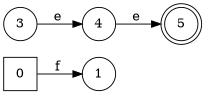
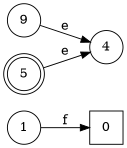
node "3": label "3" -> "9"
edge "4" -> "5": reversed
edge "0" -> "1": reversed
